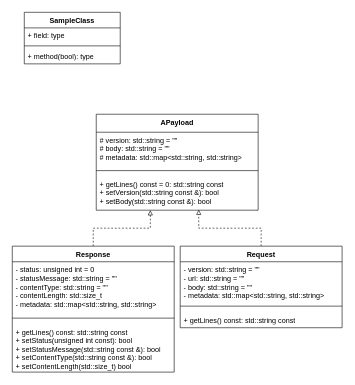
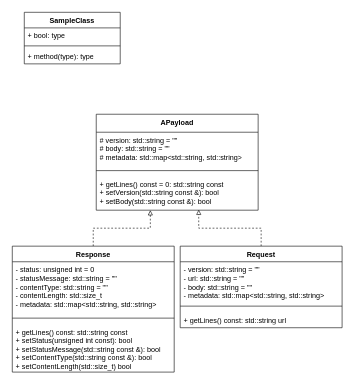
node "+ field: type": label "+ field: type" -> "+ bool: type"
node "+ method(bool): type": label "+ method(bool): type" -> "+ method(type): type"
node "+ getLines() const: std::string const": label "+ getLines() const: std::string const" -> "+ getLines() const: std::string url"
